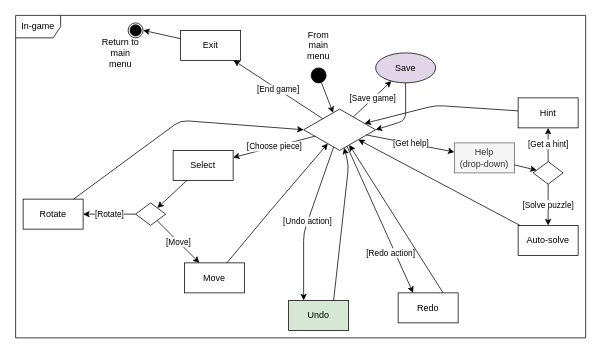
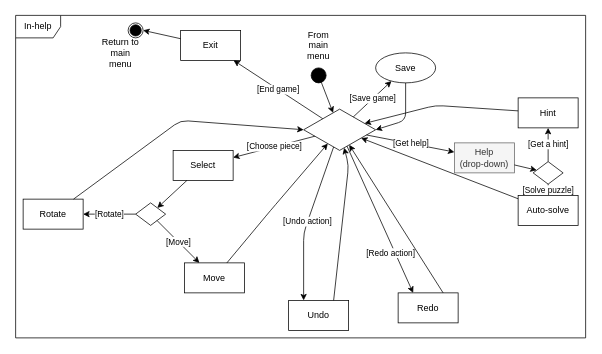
node "In-game": label "In-game" -> "In-help"
node "Save": fillcolor #e1d5e7 -> #ffffff
node "Auto-solve": moved (548, 240) -> (548, 210)
node "Undo": fillcolor #d5e8d4 -> #ffffff
